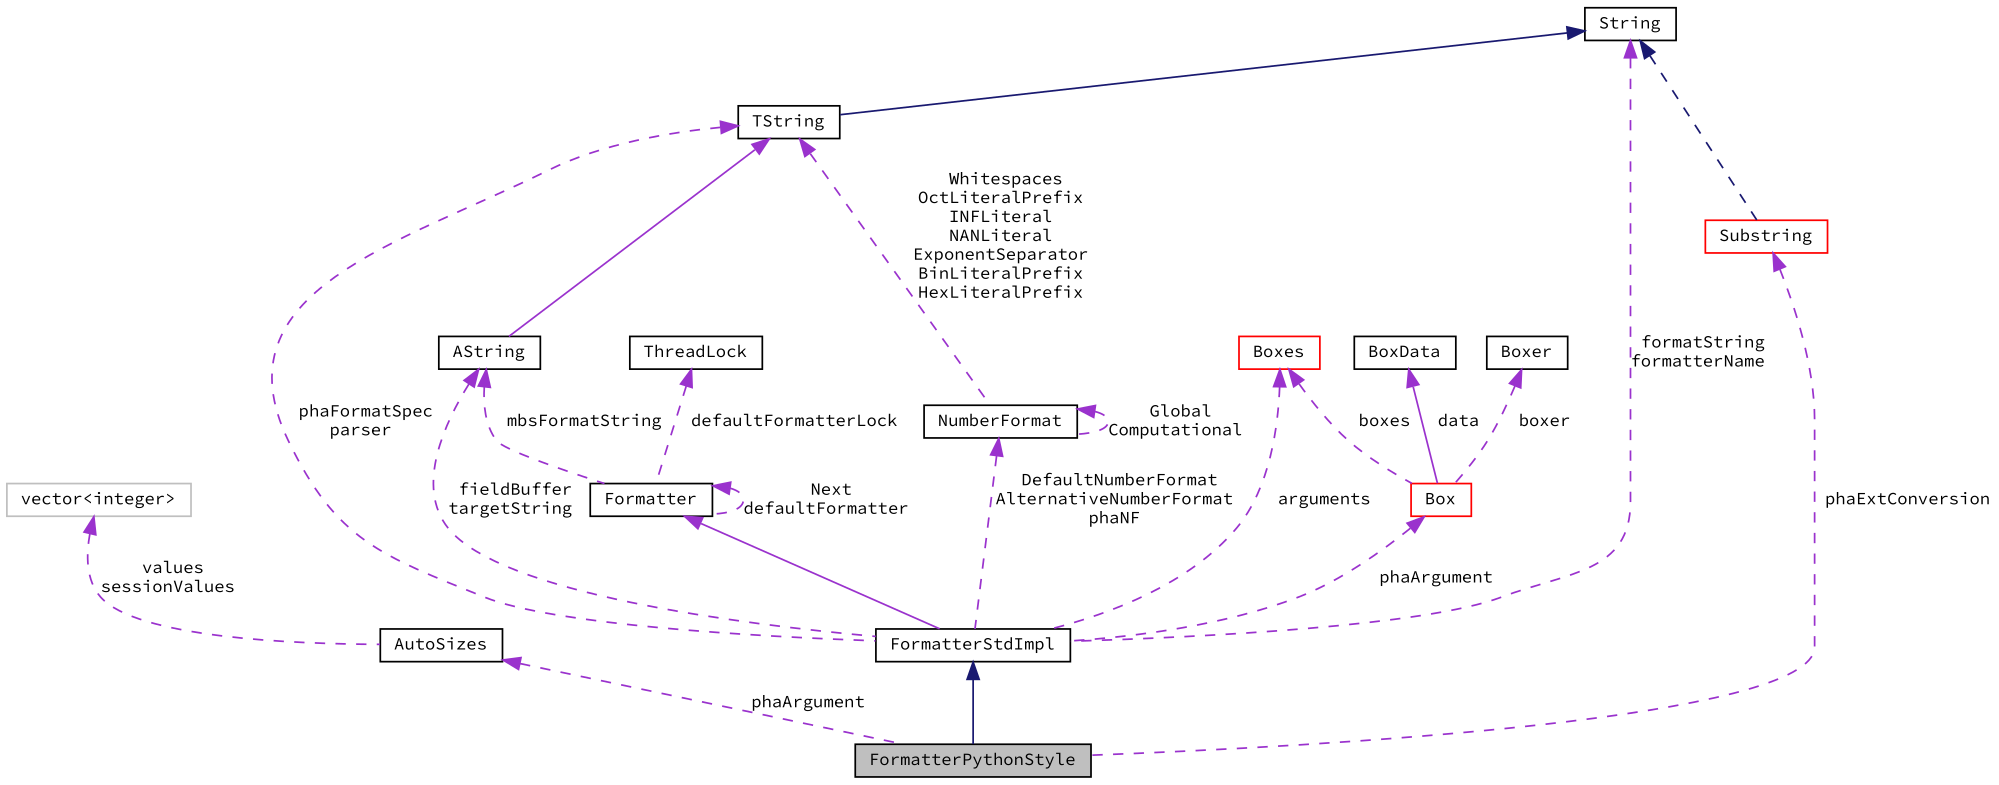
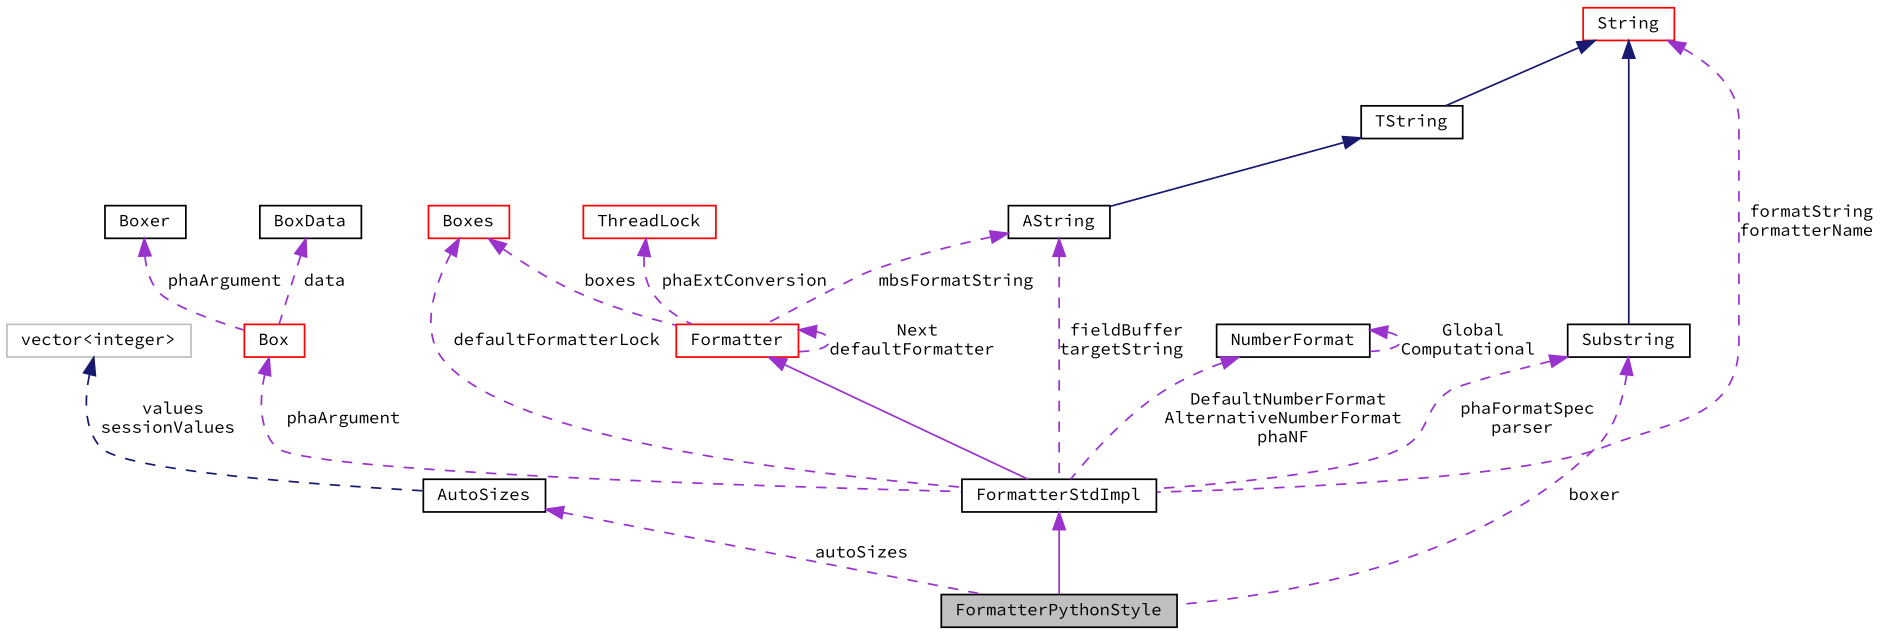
node "String": color black -> red
edge "Substring" -> "String": style dashed -> solid
node "Substring": color red -> black
edge "AString" -> "TString": color darkorchid3 -> midnightblue
edge "NumberFormat" -> "TString": removed, label "Whitespaces OctLiteralPrefix INFLiteral NANLiteral ExponentSeparator BinLiteralPrefix HexLiteralPrefix"
node "ThreadLock": color black -> red
edge "Formatter" -> "ThreadLock": label " defaultFormatterLock" -> " phaExtConversion"
edge "Box" -> "Boxer": label " boxer" -> " phaArgument"
edge "Box" -> "BoxData": style solid -> dashed
edge "Box" -> "Boxes": now "Formatter" -> "Boxes"
edge "FormatterStdImpl" -> "TString": now "FormatterStdImpl" -> "Substring"
node "Formatter": color black -> red
edge "FormatterStdImpl" -> "Boxes": label " arguments" -> " defaultFormatterLock"
edge "FormatterPythonStyle" -> "Substring": label " phaExtConversion" -> " boxer"
edge "AutoSizes" -> "vector<integer>": color darkorchid3 -> midnightblue
edge "FormatterPythonStyle" -> "AutoSizes": label " phaArgument" -> " autoSizes"
edge "FormatterPythonStyle" -> "FormatterStdImpl": color midnightblue -> darkorchid3
